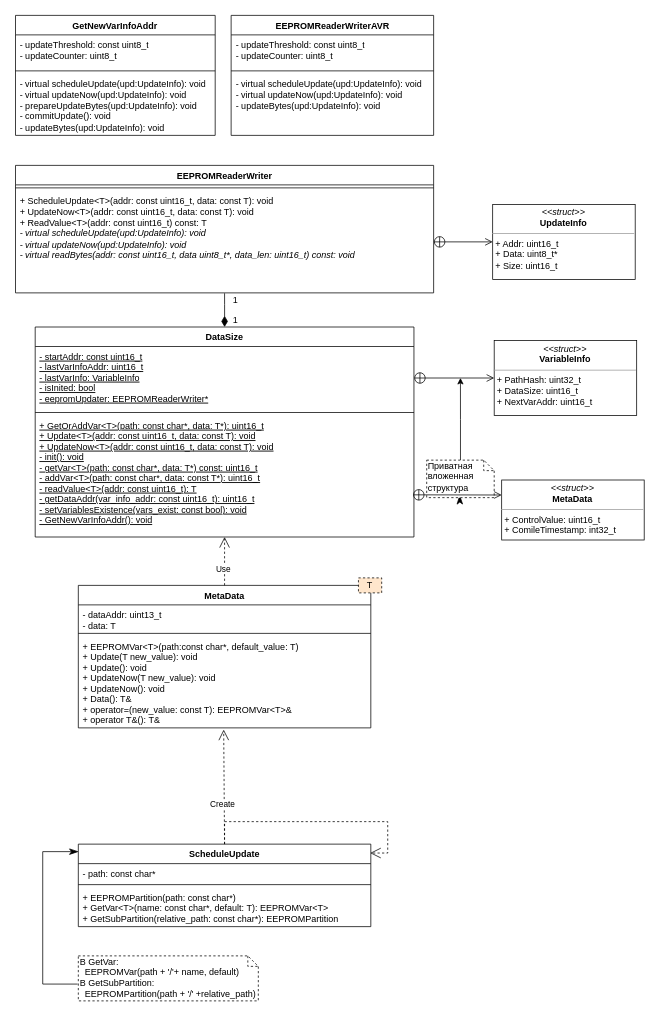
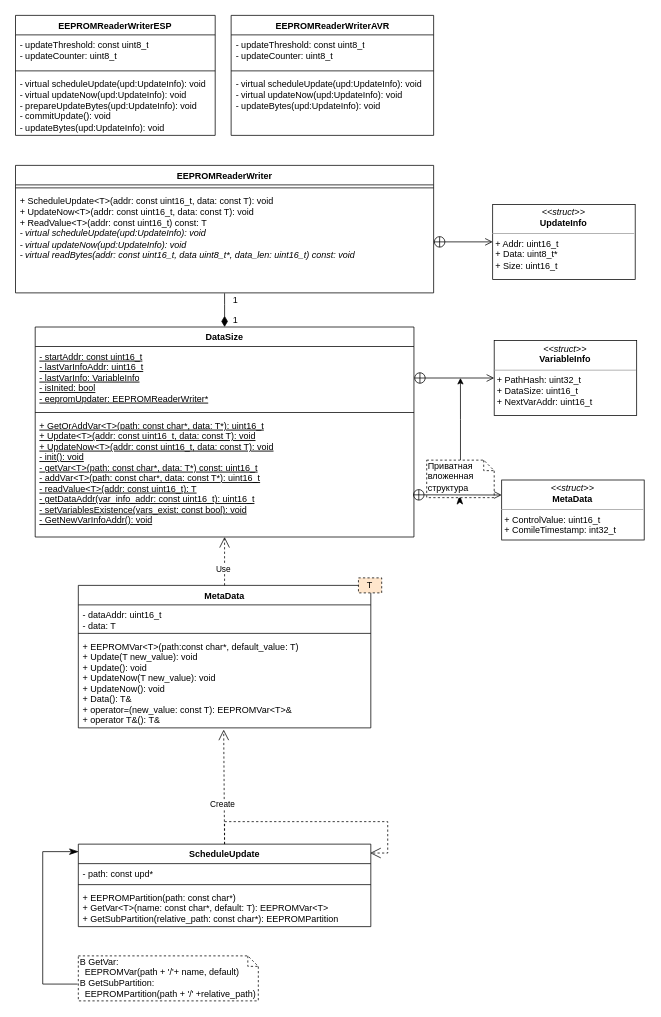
node "GetNewVarInfoAddr": label "GetNewVarInfoAddr" -> "EEPROMReaderWriterESP"
node "- dataAddr: uint13_t - data: T": label "- dataAddr: uint13_t - data: T" -> "- dataAddr: uint16_t - data: T"
node "- path: const char*": label "- path: const char*" -> "- path: const upd*"
